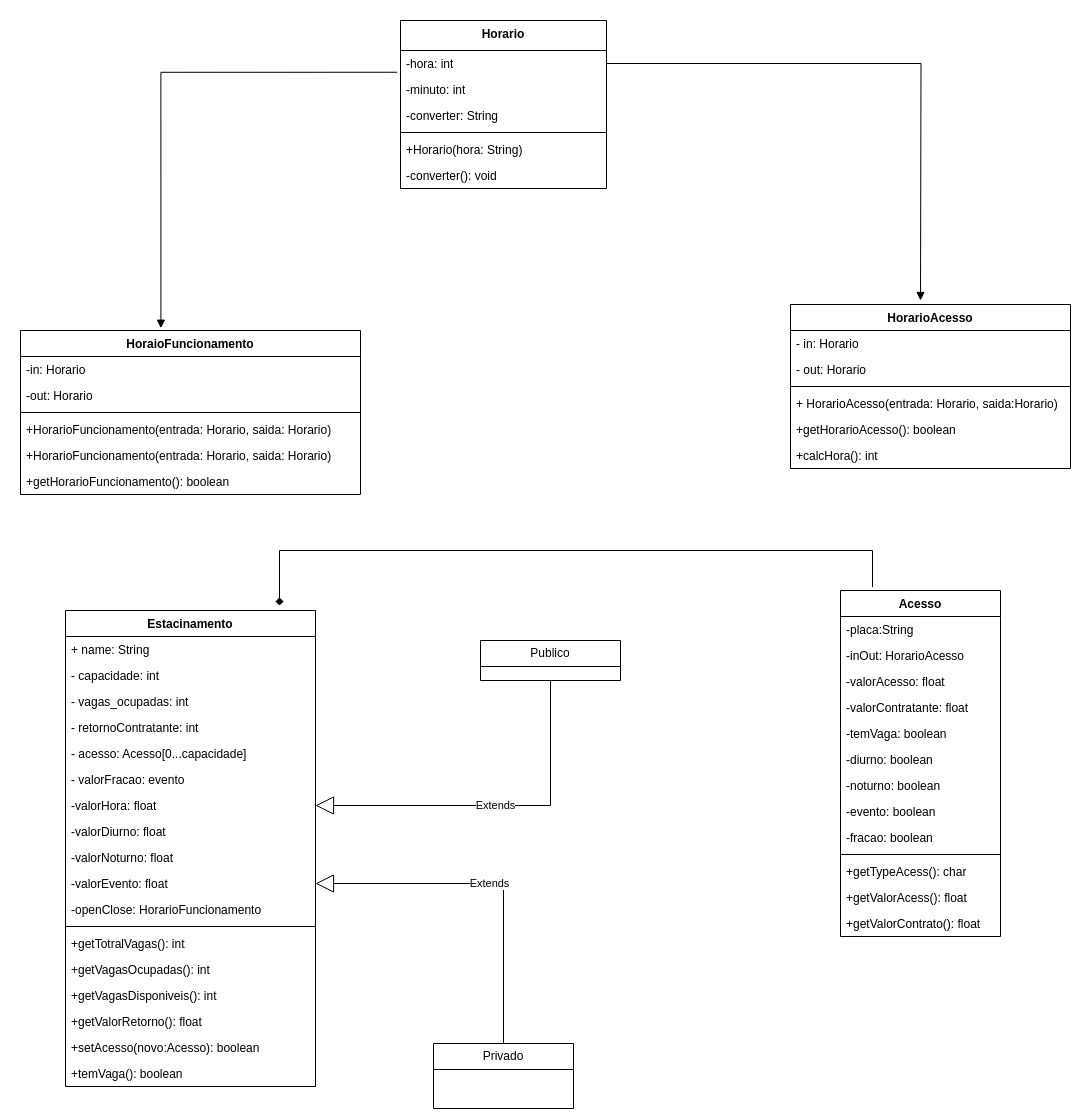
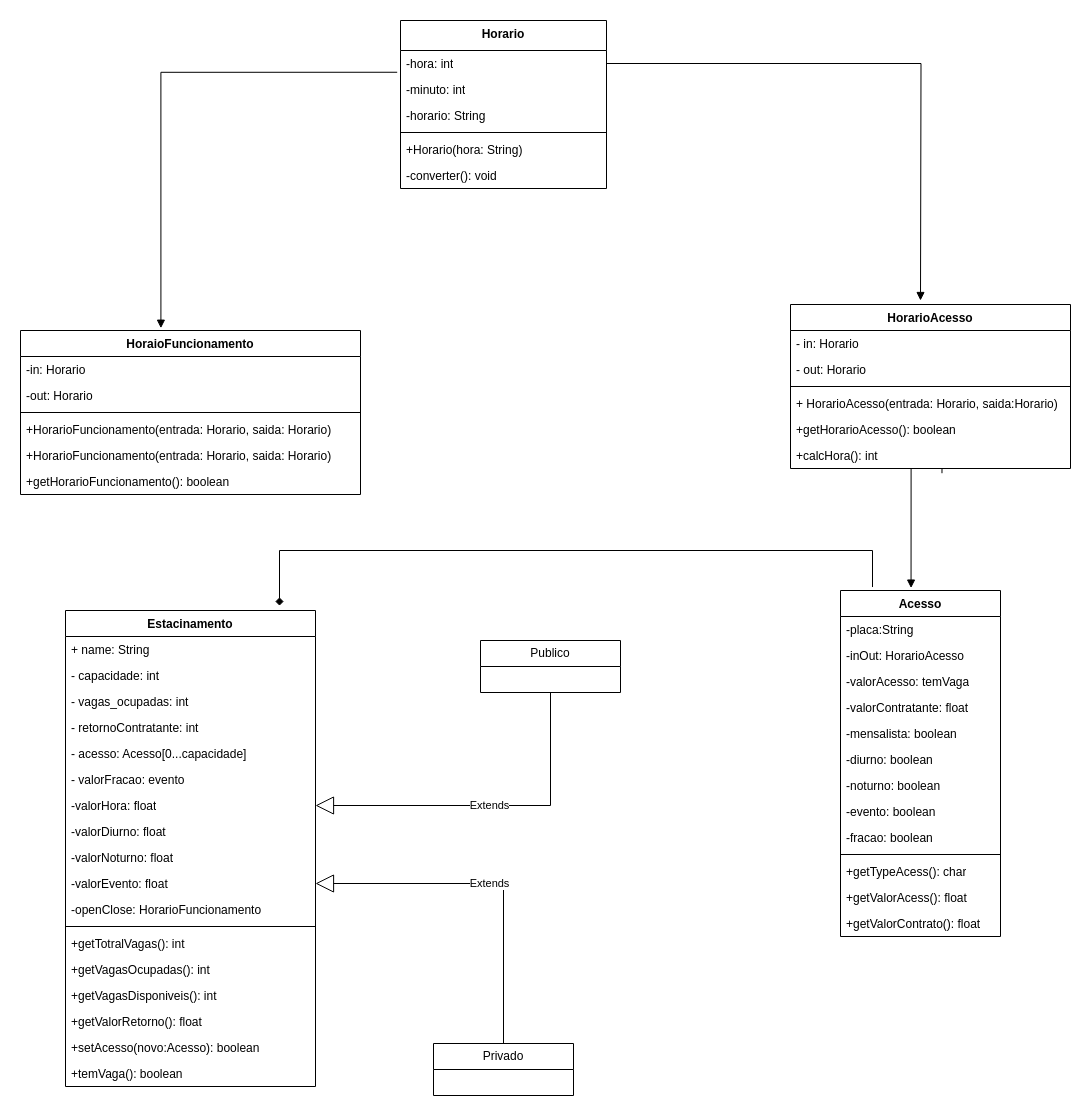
node "-converter: String": label "-converter: String" -> "-horario: String"
edge "+calcHora(): int" -> "Acesso": added
node "Publico": size 140x40 -> 140x52
node "-valorAcesso: float": label "-valorAcesso: float" -> "-valorAcesso: temVaga"
node "-temVaga: boolean": label "-temVaga: boolean" -> "-mensalista: boolean"
node "Privado": size 140x65 -> 140x52
